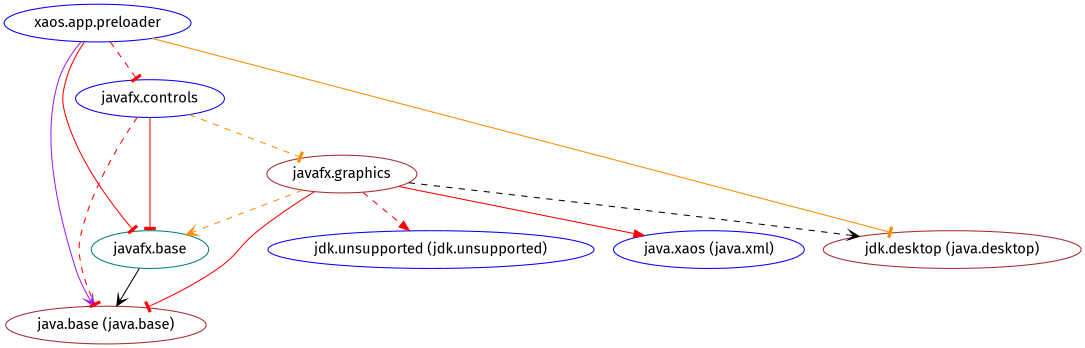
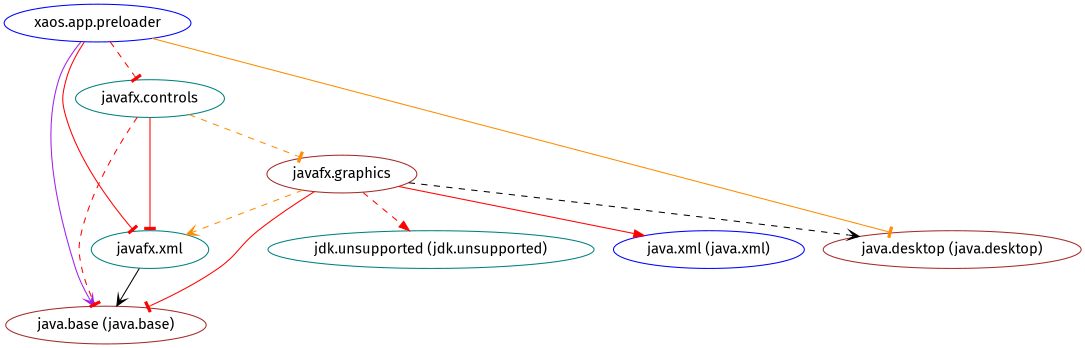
node "javafx.controls": color blue -> teal
node "javafx.base": label "javafx.base" -> "javafx.xml"
node "jdk.unsupported (jdk.unsupported)": color blue -> teal
node "java.xaos (java.xml)": label "java.xaos (java.xml)" -> "java.xml (java.xml)"
node "jdk.desktop (java.desktop)": label "jdk.desktop (java.desktop)" -> "java.desktop (java.desktop)"
